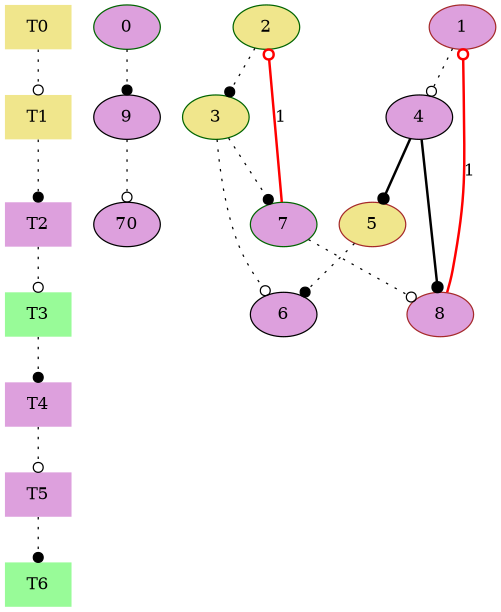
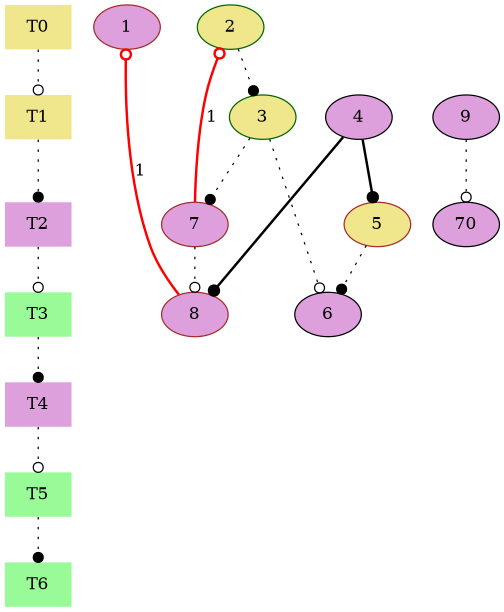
node "0": removed
edge "1" -> "4": removed
node "7": color darkgreen -> brown
node "T5": fillcolor plum -> palegreen
